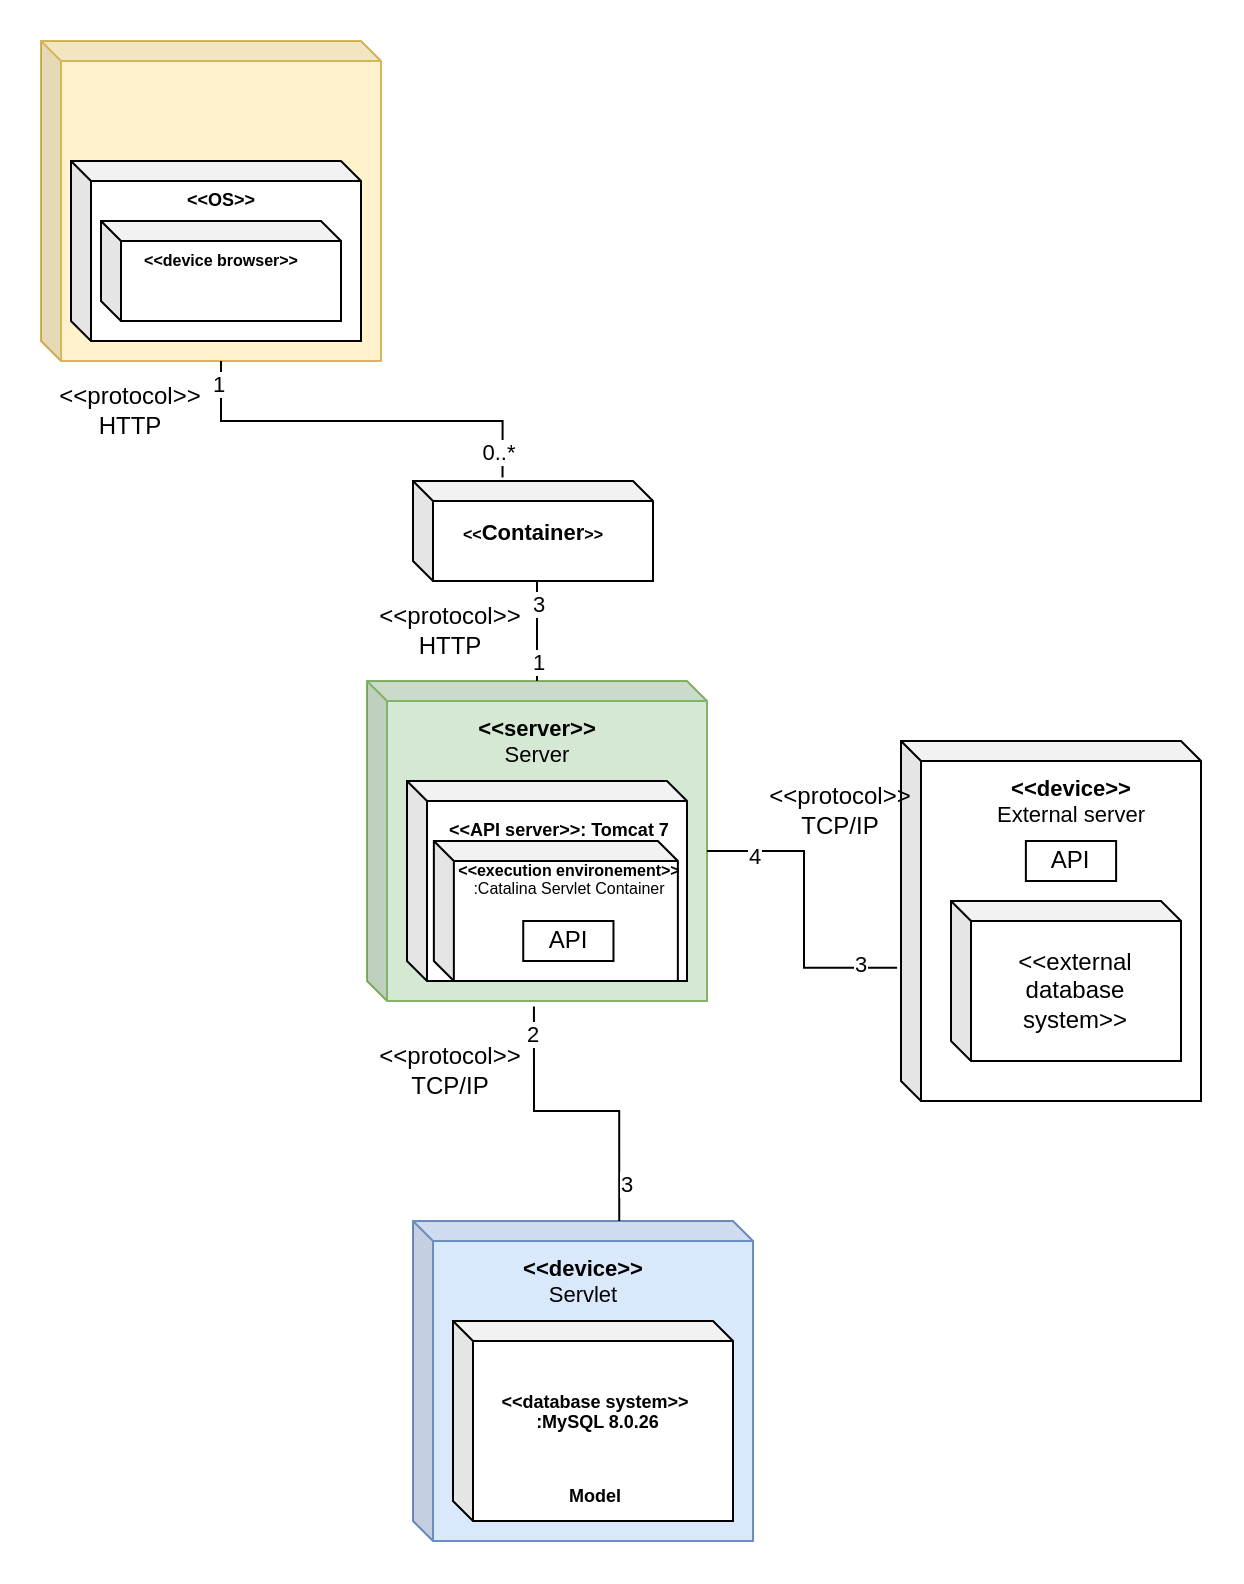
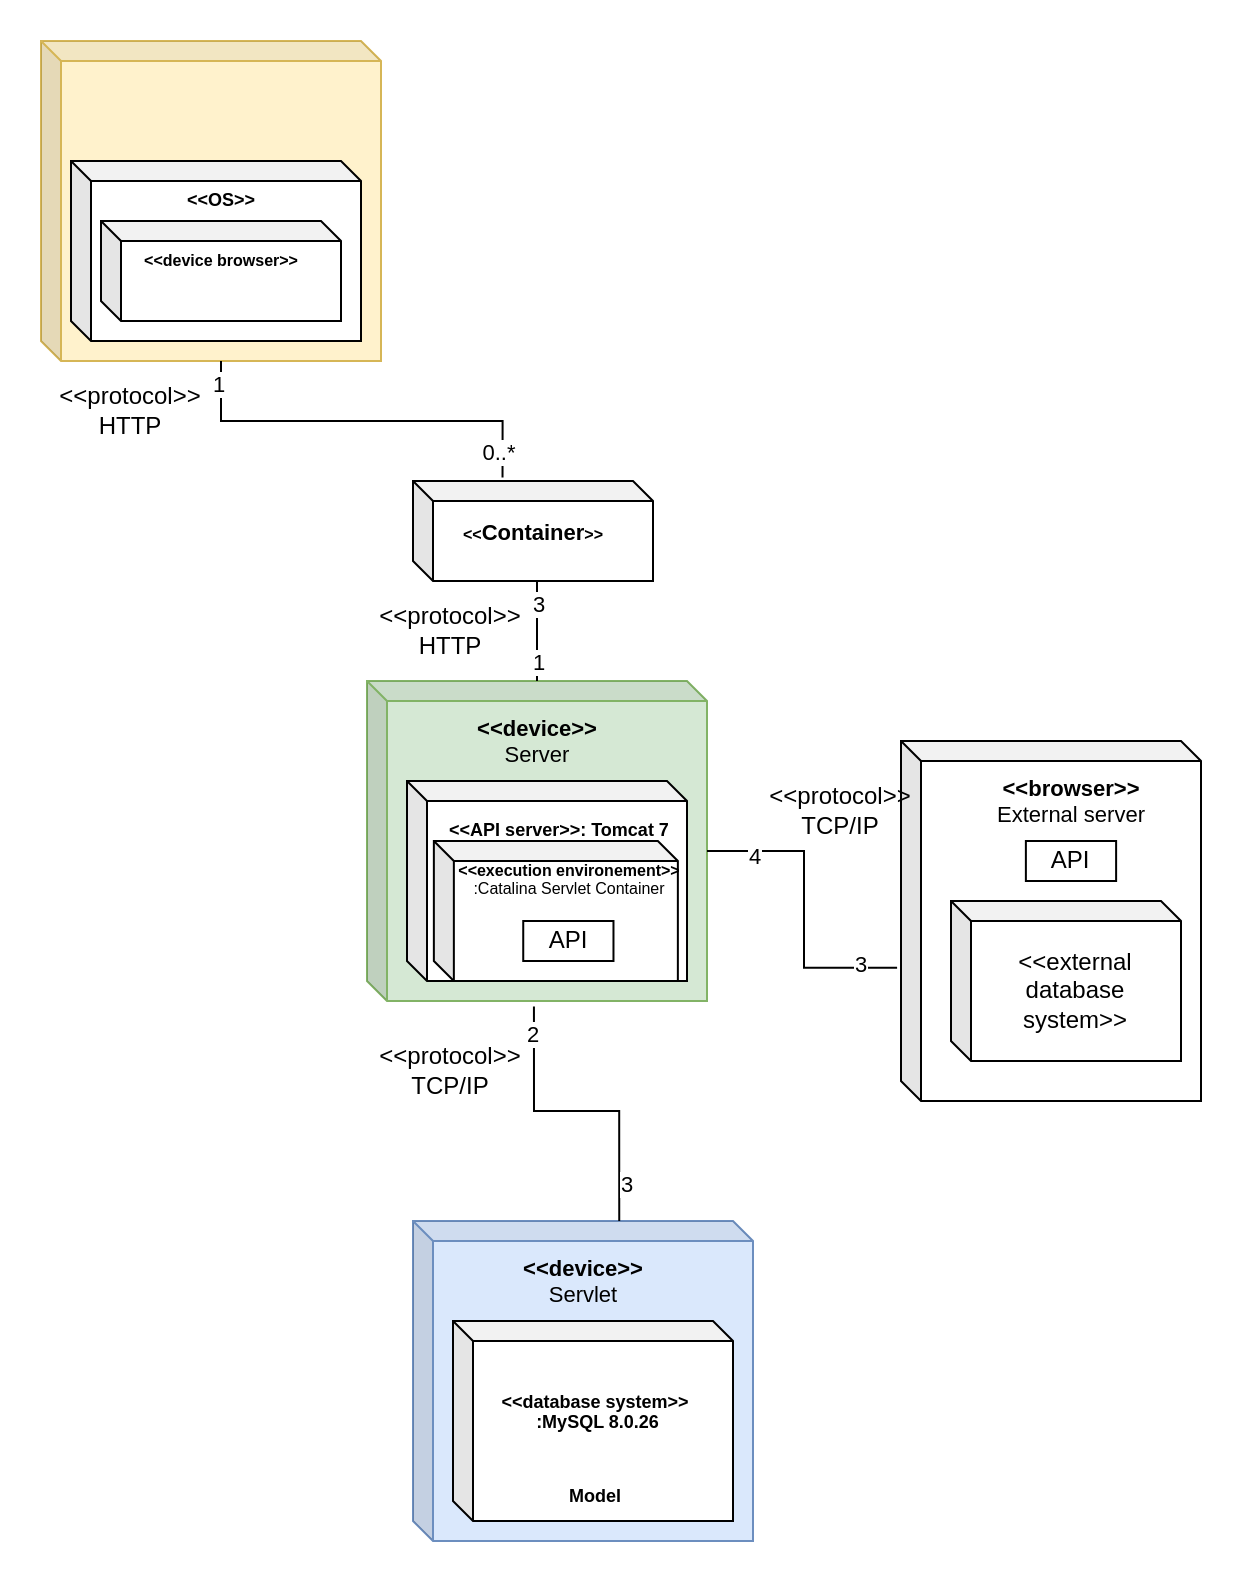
node "<<server>>Server": label "<<server>>Server" -> "<<device>>Server"
node "<<device>>External server": label "<<device>>External server" -> "<<browser>>External server"
